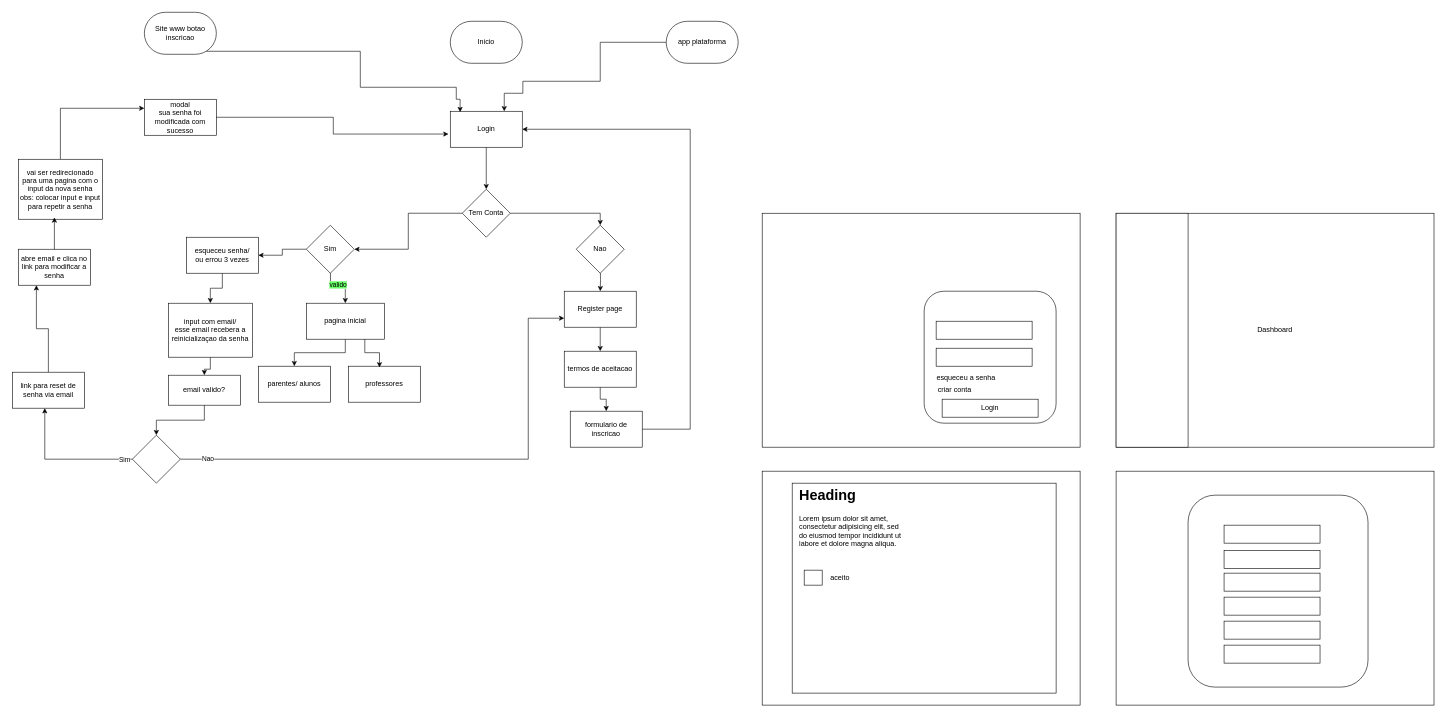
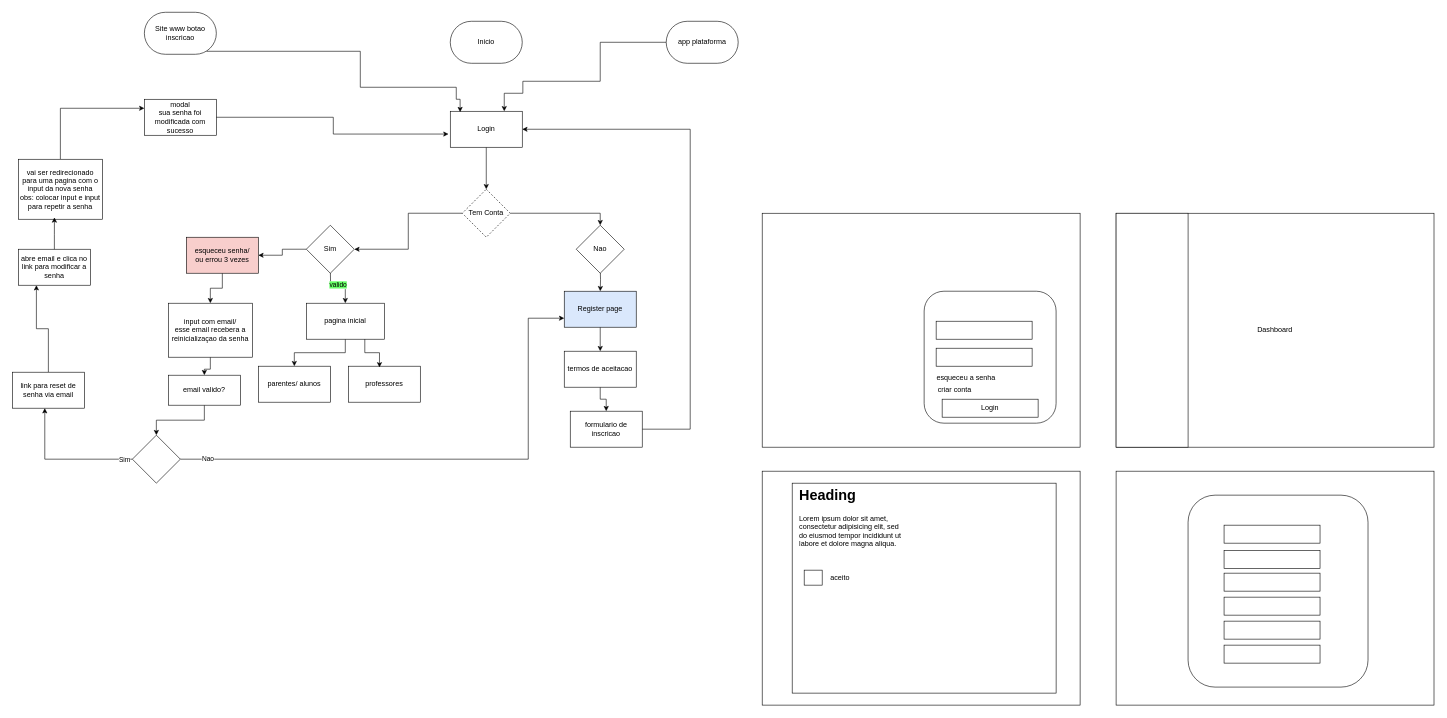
node "Tem Conta": style solid -> dashed
node "esqueceu senha/ ou errou 3 vezes": fillcolor #ffffff -> #f8cecc
node "Register page": fillcolor #ffffff -> #dae8fc
